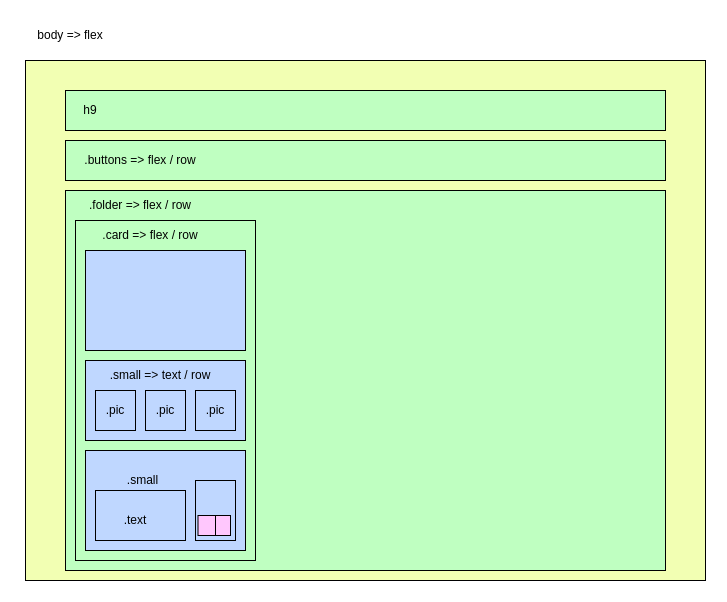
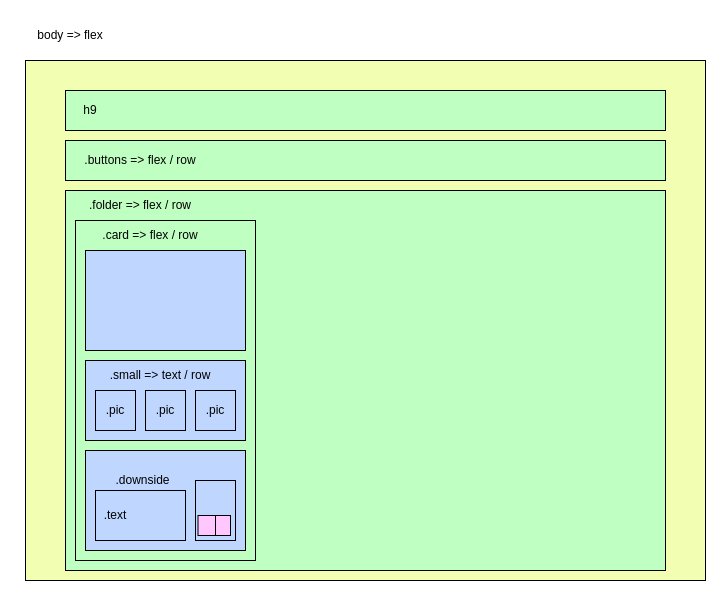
node ".small": label ".small" -> ".downside"
node ".text": moved (136, 521) -> (116, 516)
